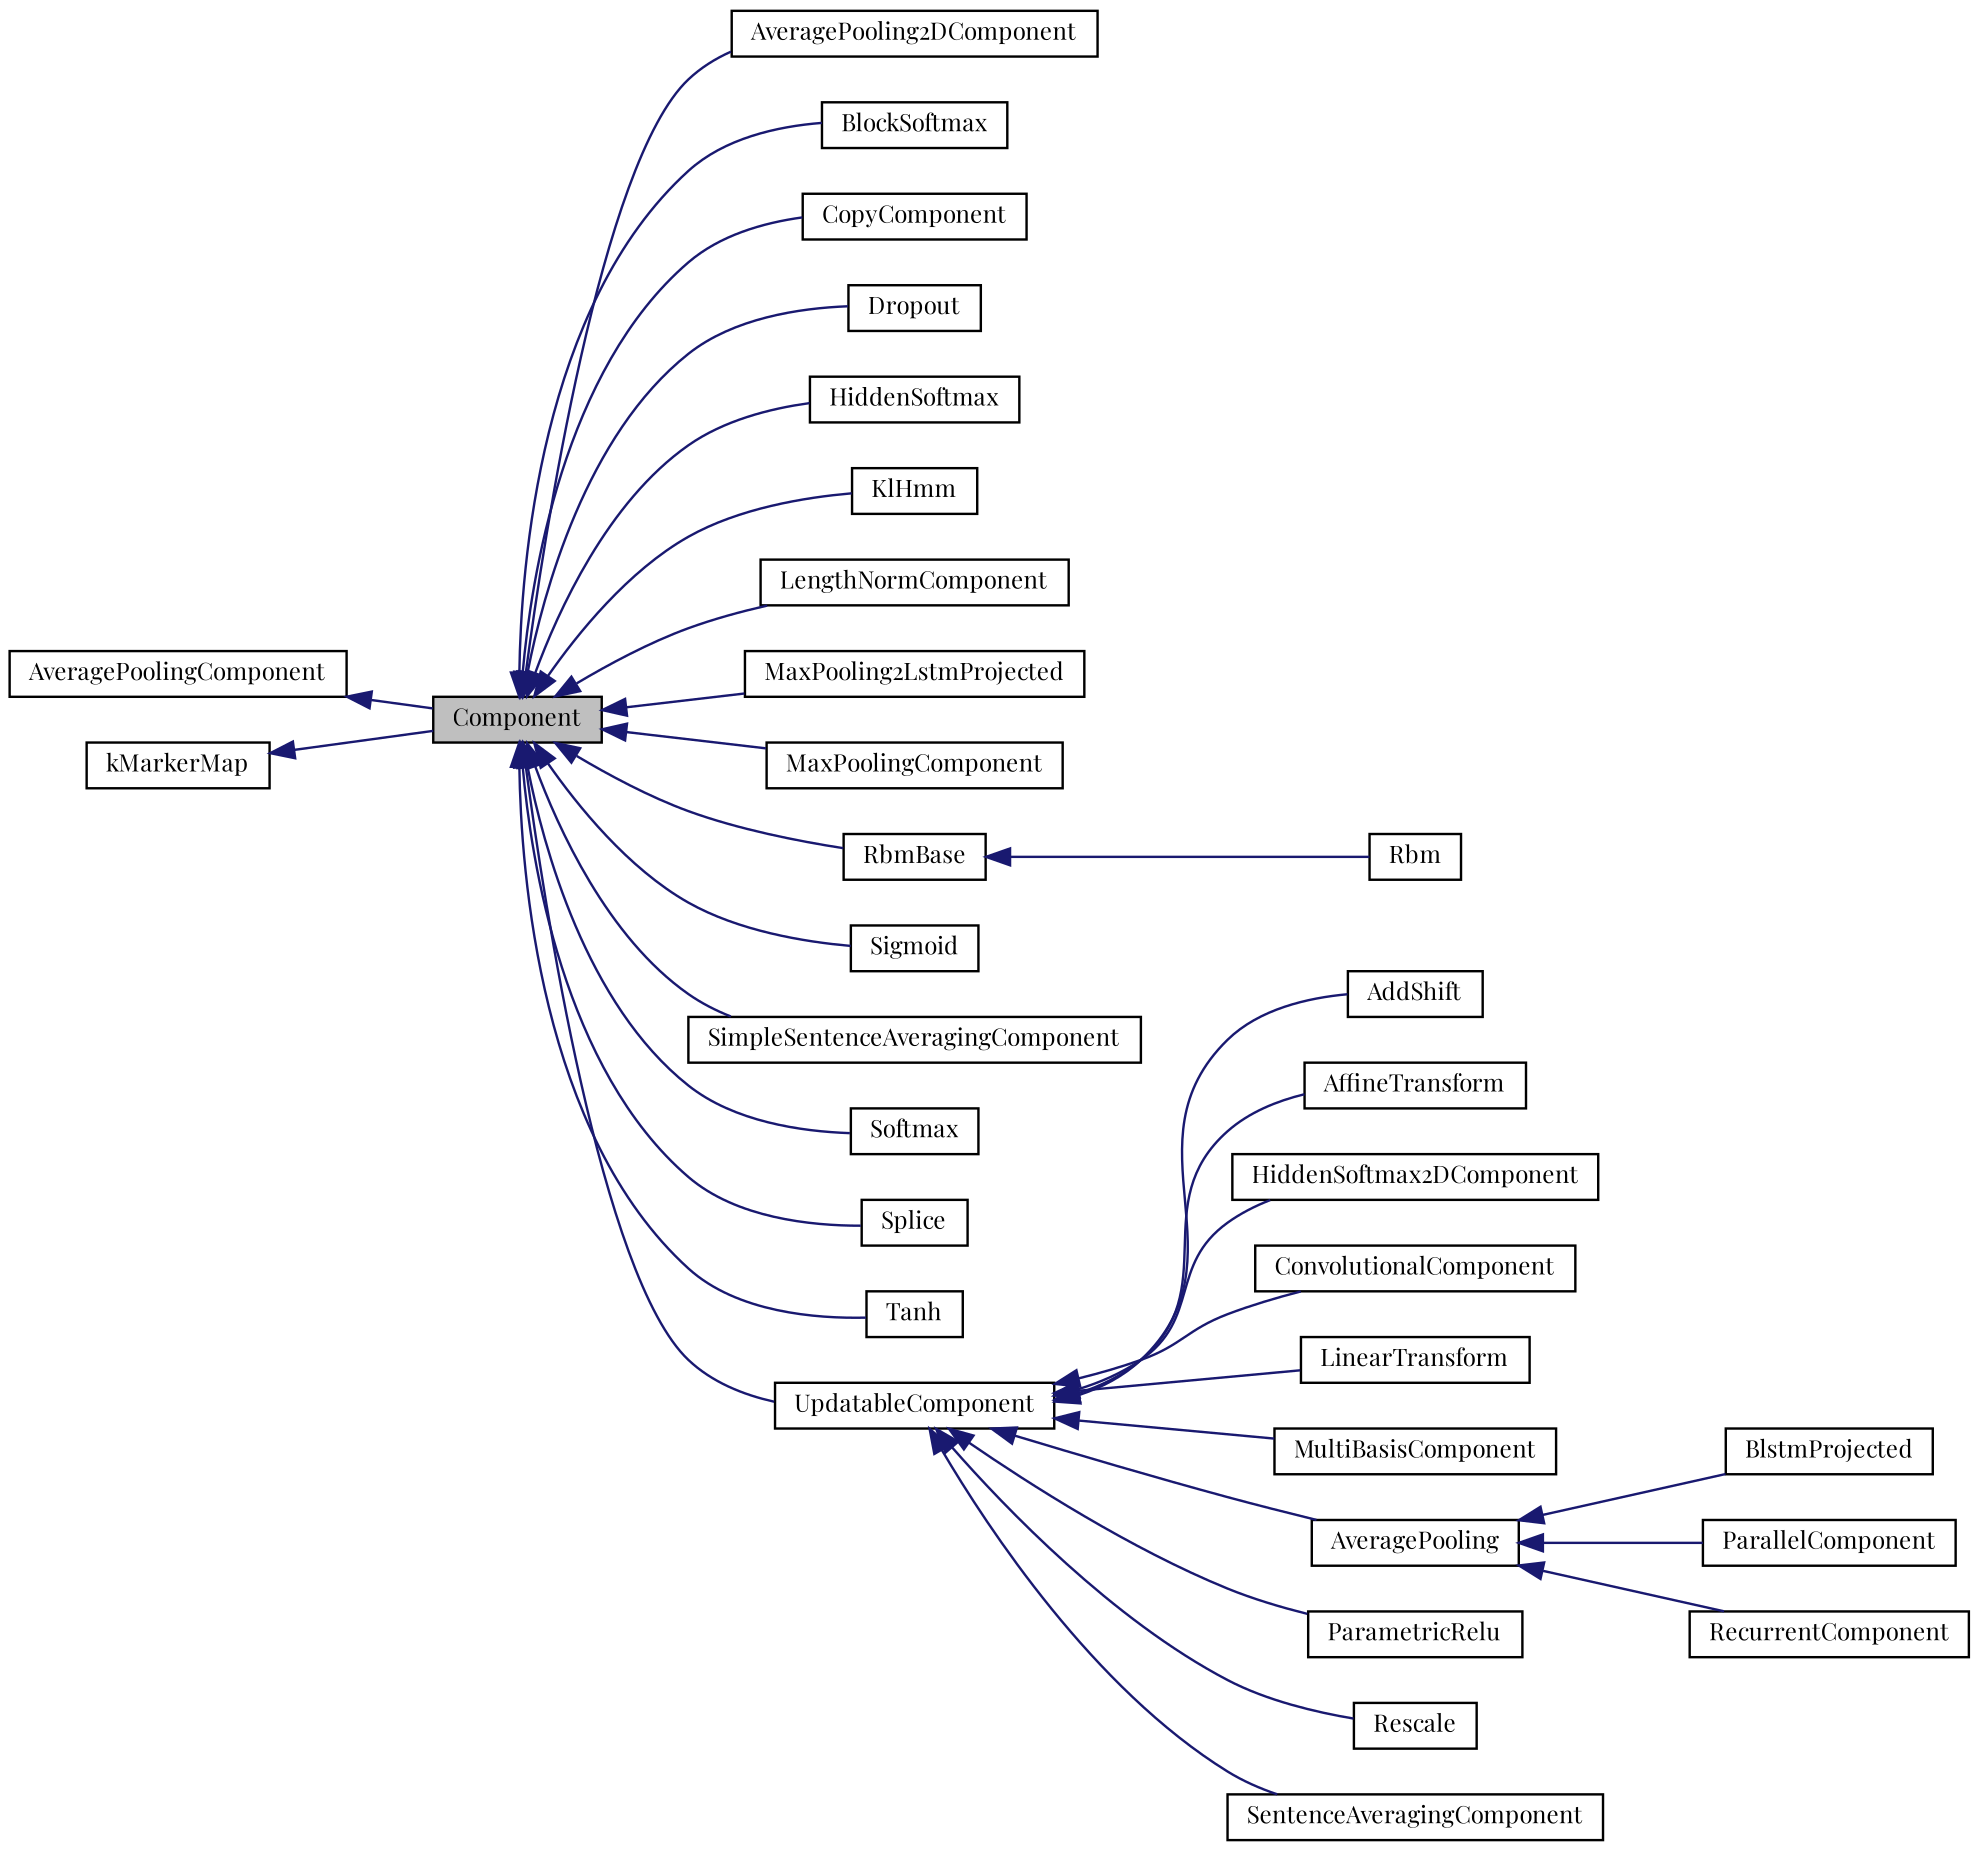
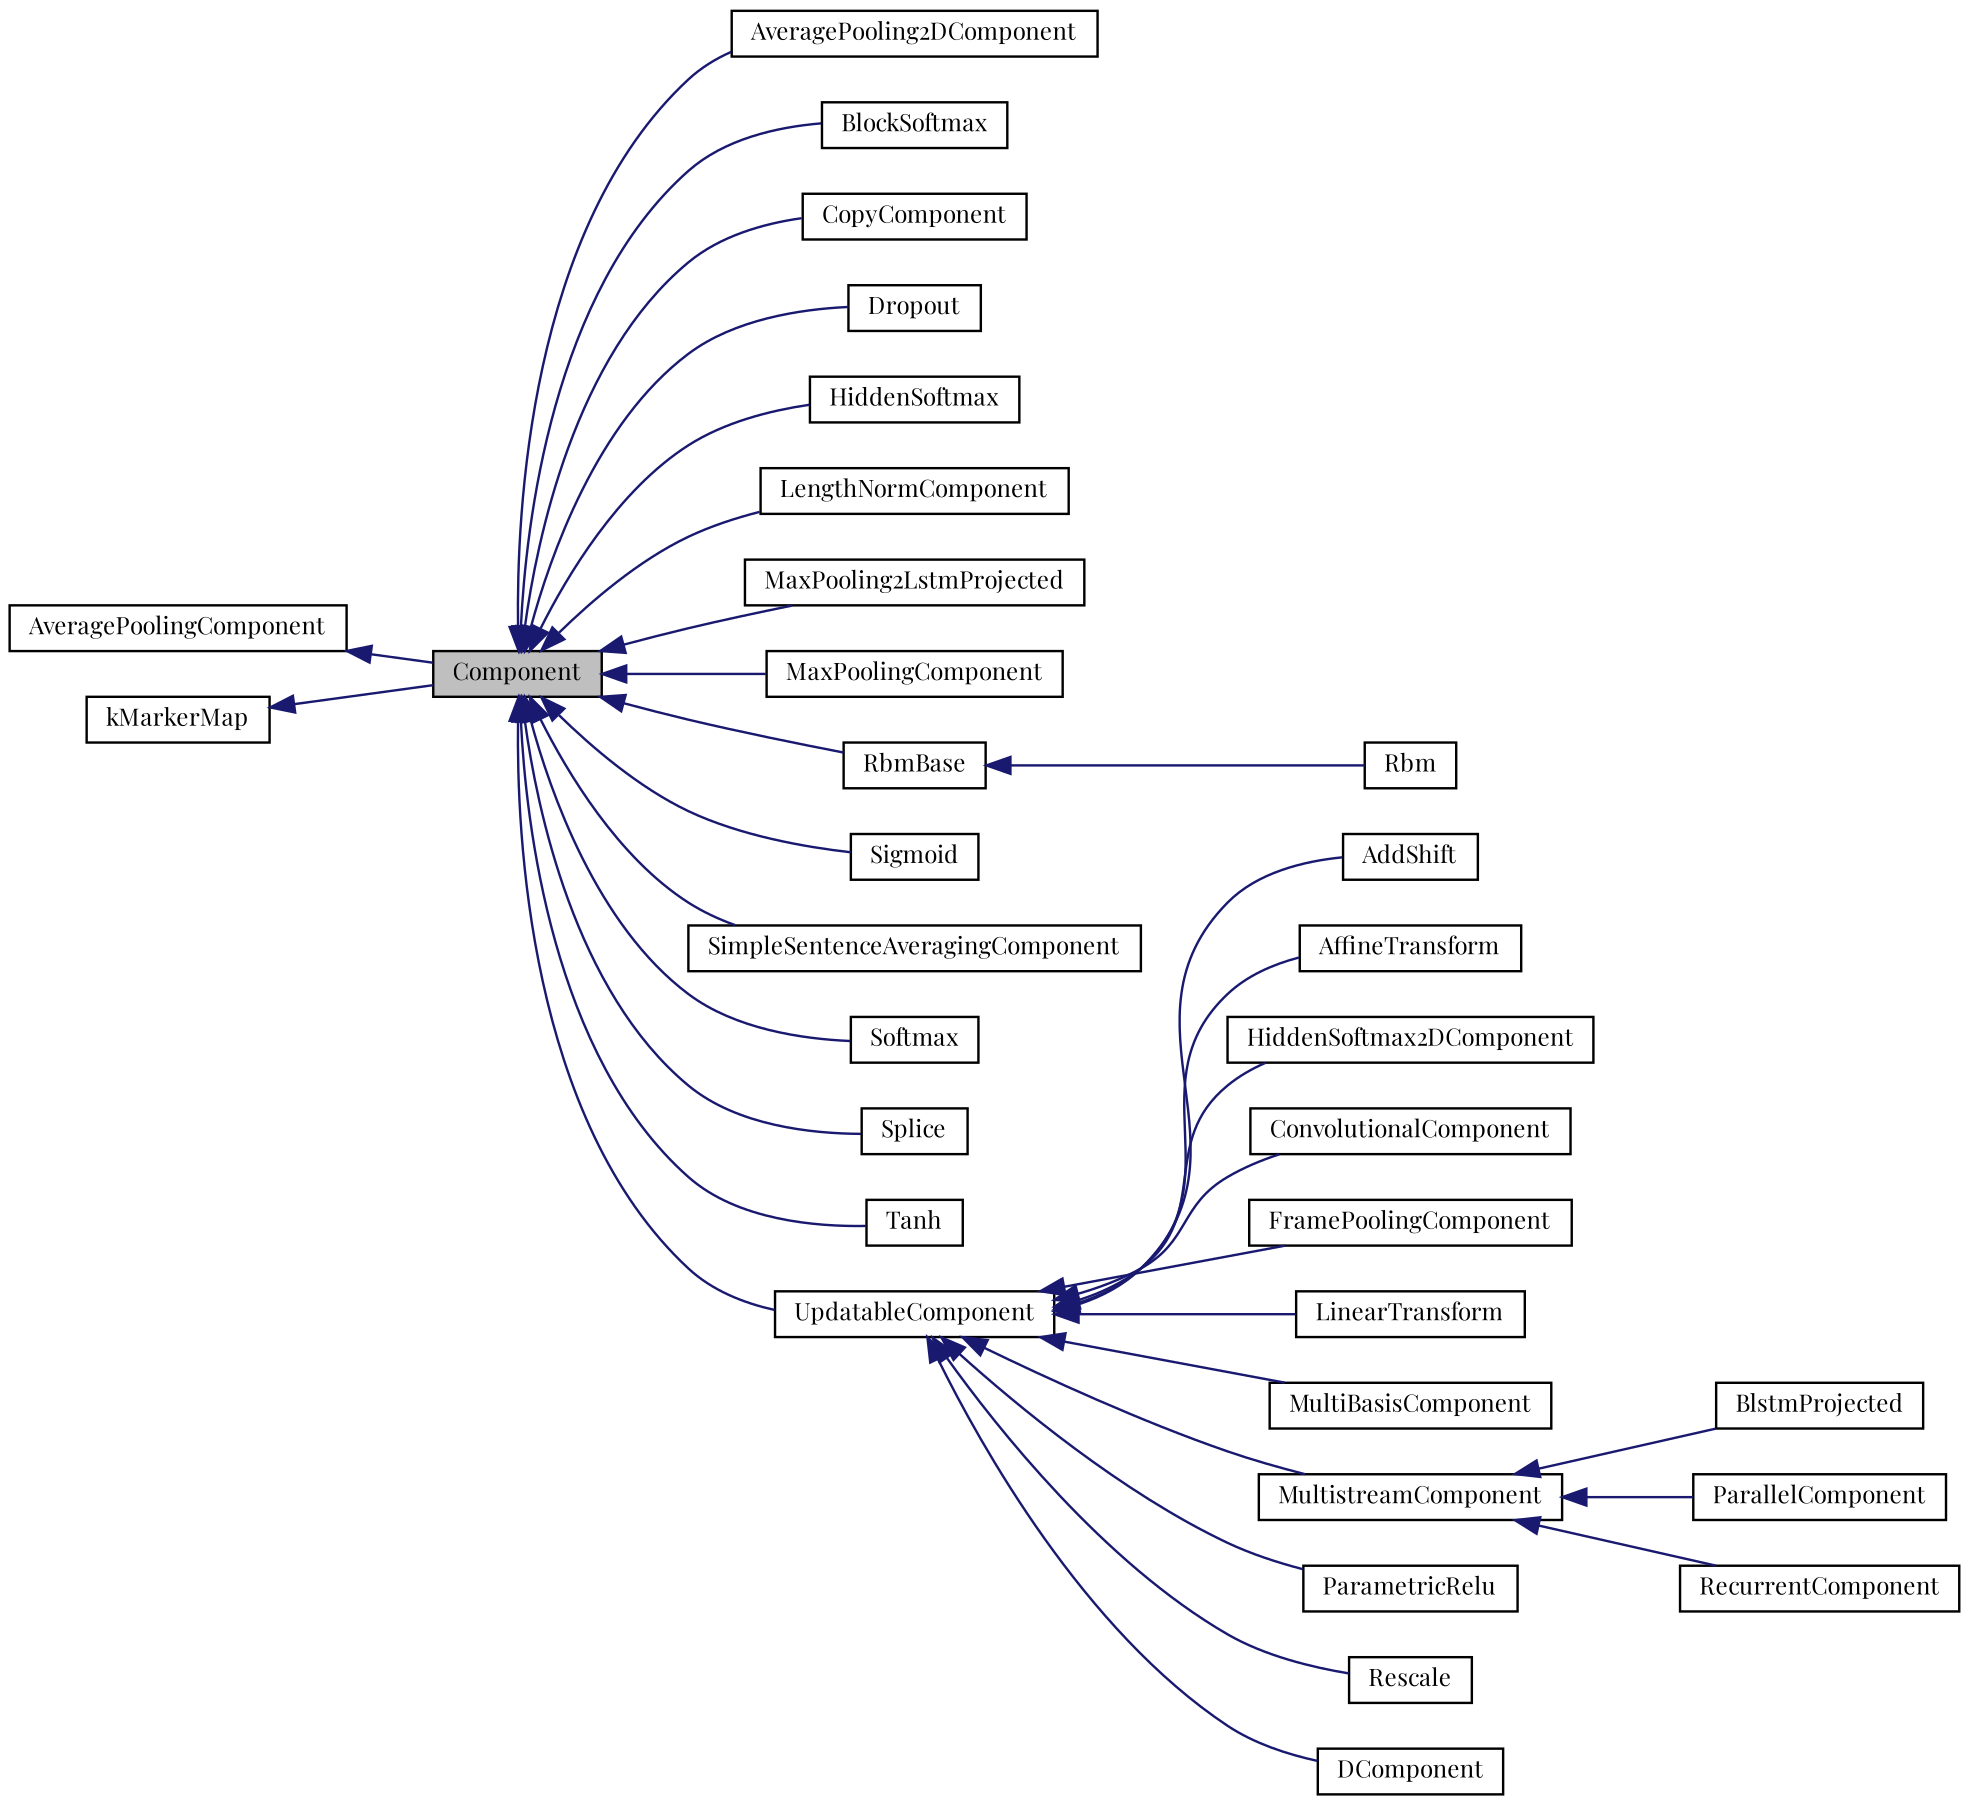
node "KlHmm": removed
node "FramePoolingComponent": added
node "AveragePooling": label "AveragePooling" -> "MultistreamComponent"
node "SentenceAveragingComponent": label "SentenceAveragingComponent" -> "DComponent"
